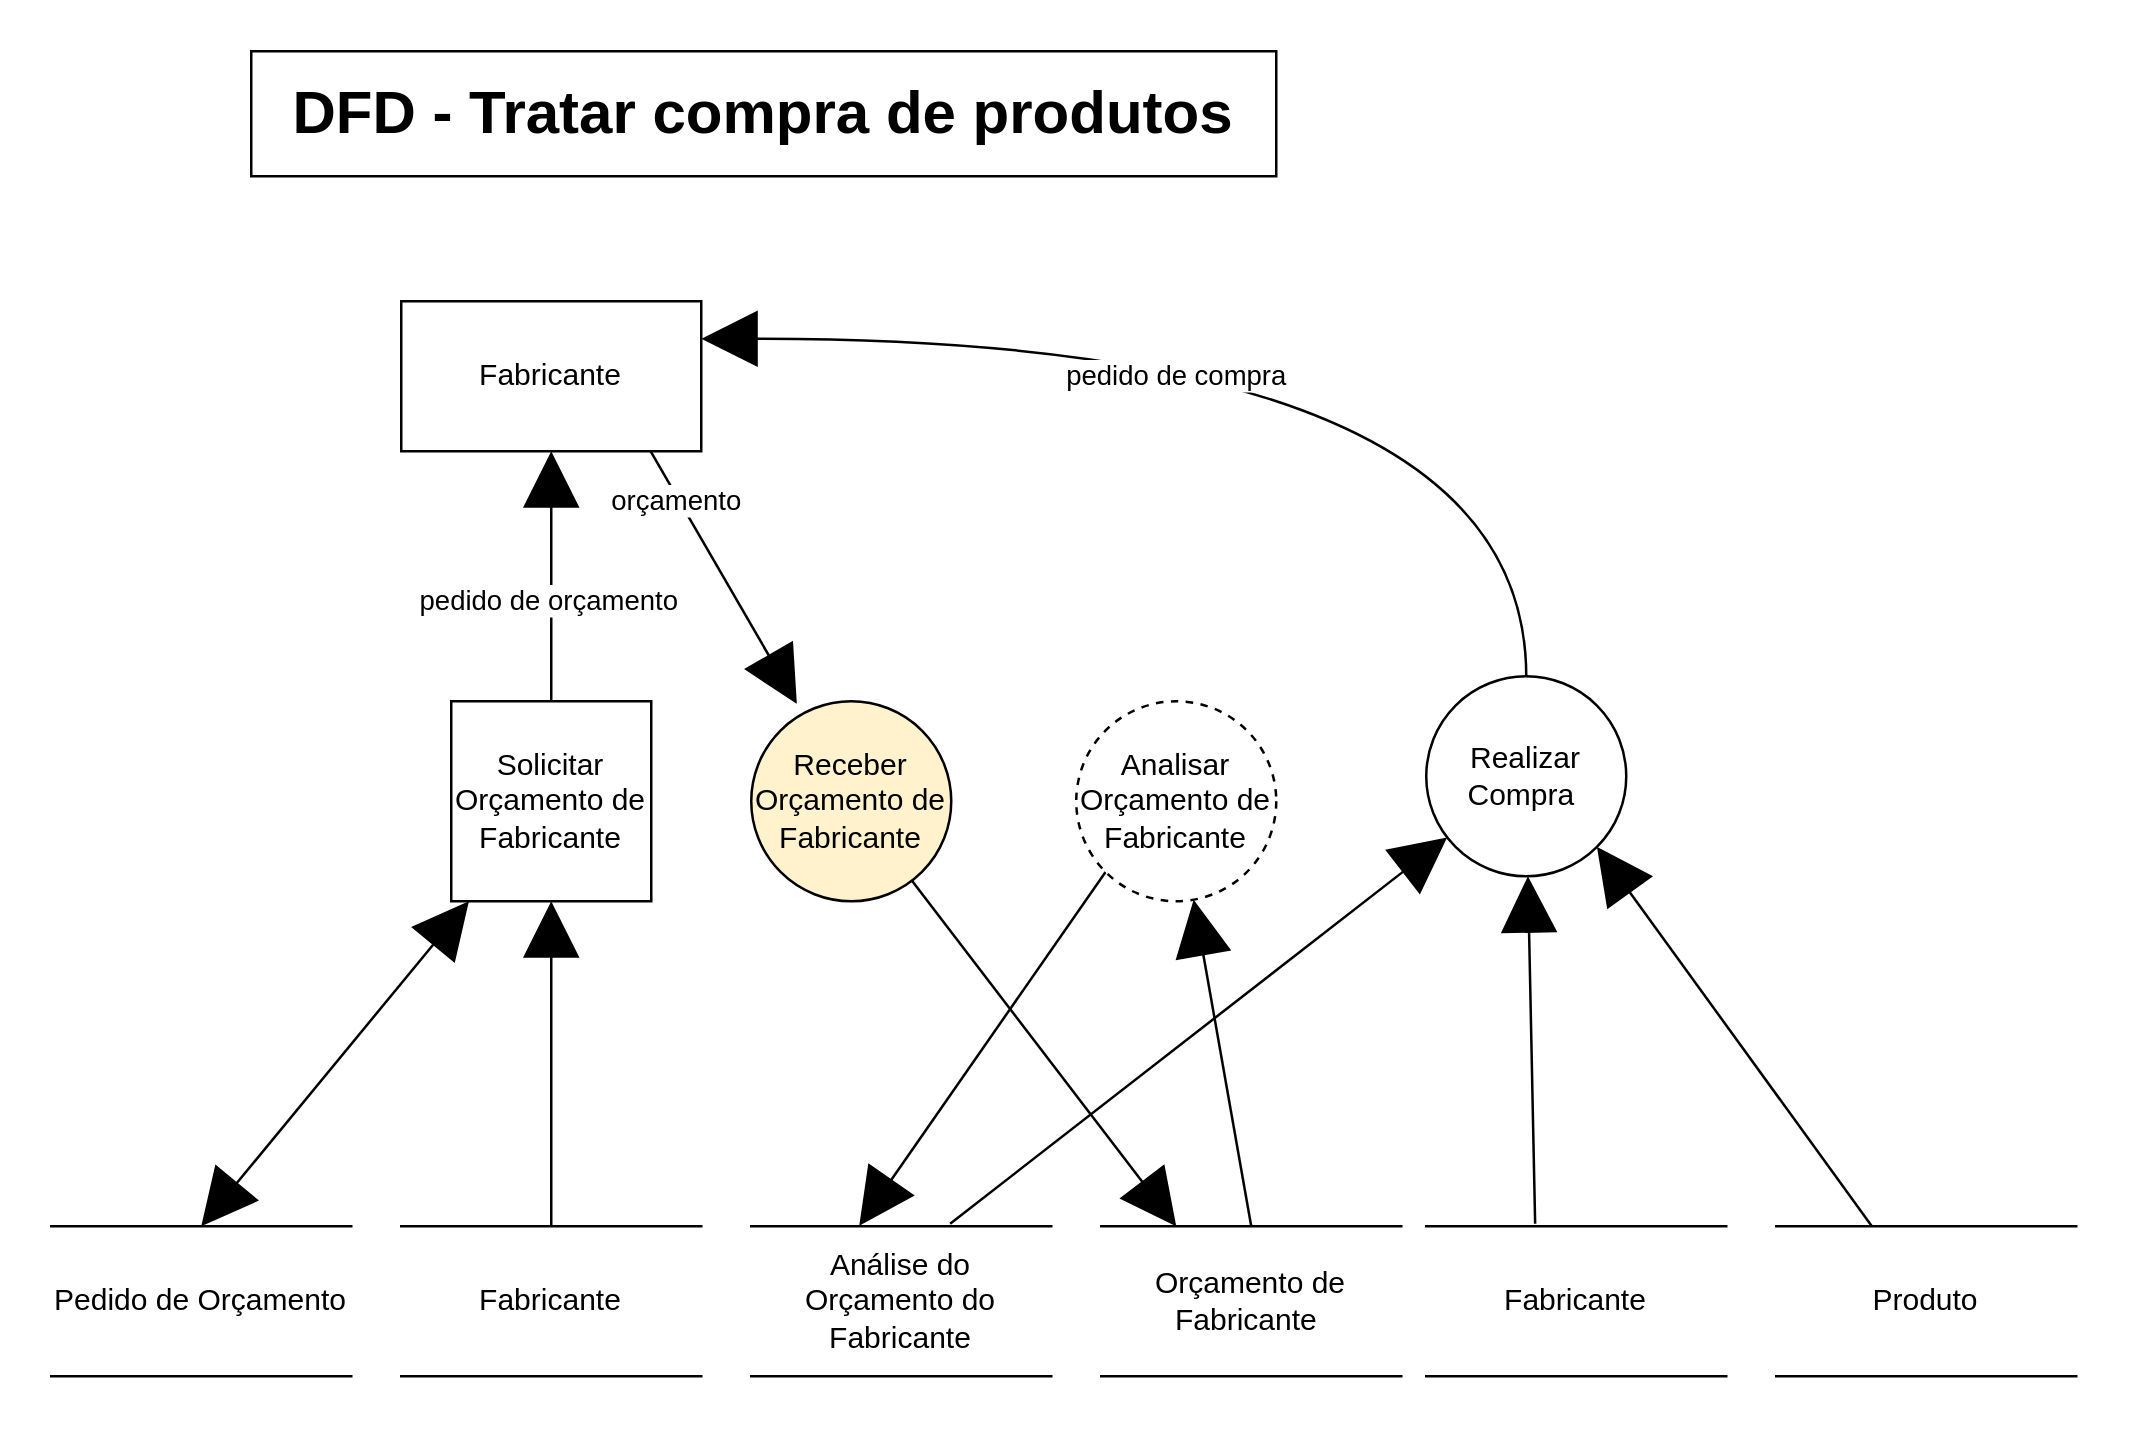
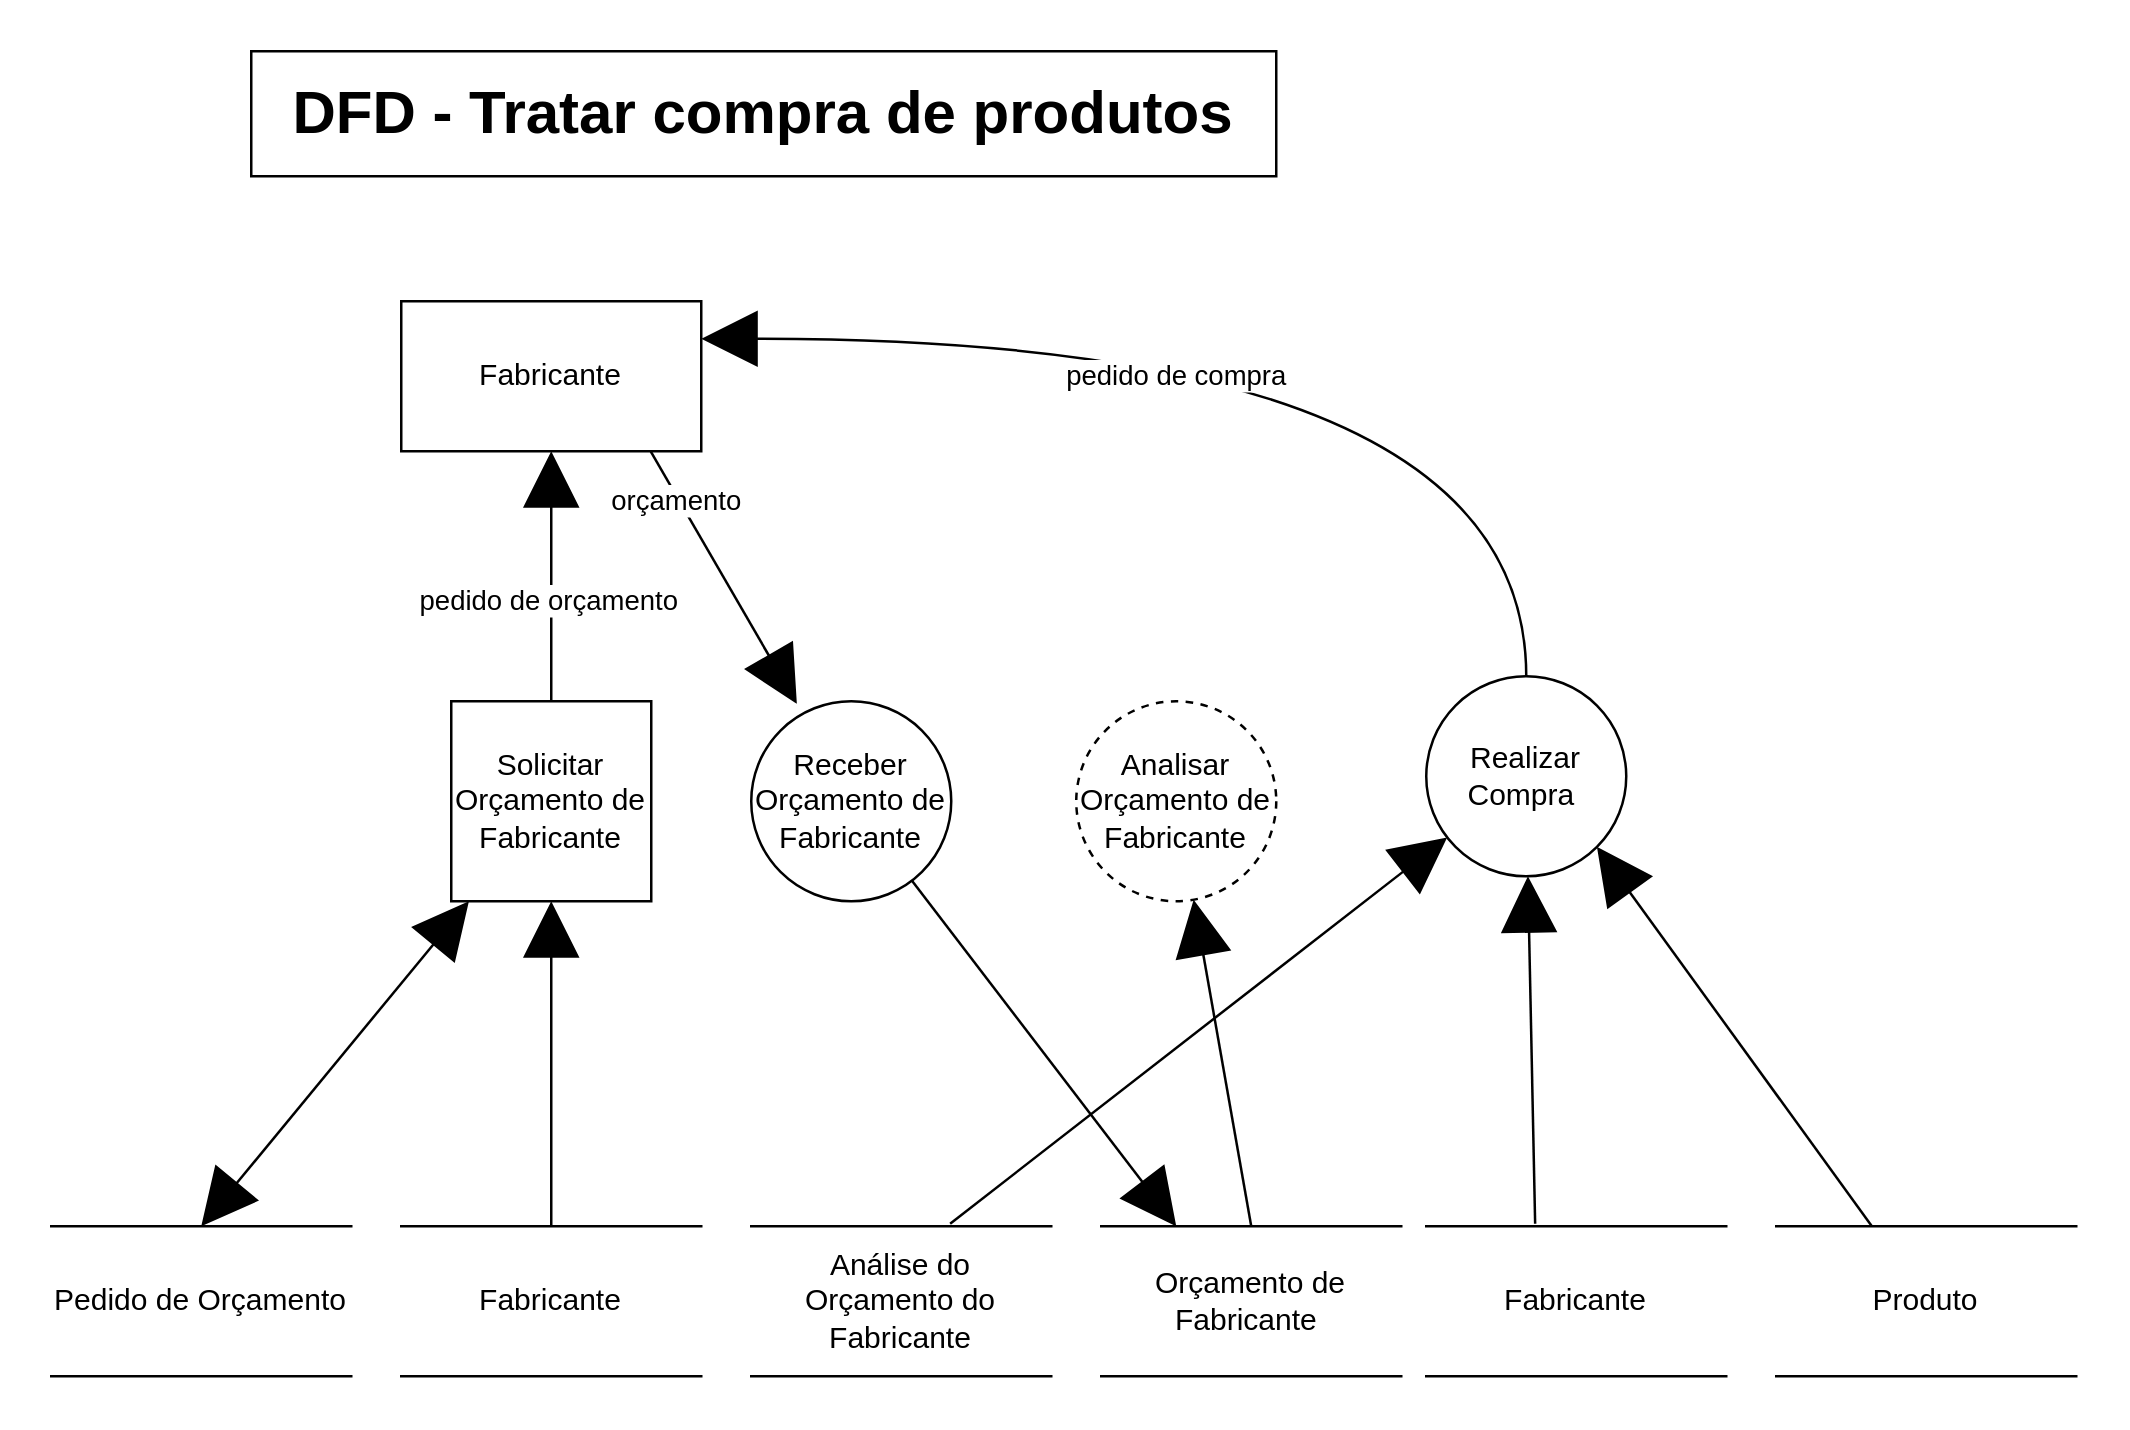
node "Receber Orçamento de Fabricante": fillcolor #fff2cc -> #ffffff
edge "Analisar Orçamento de Fabricante" -> "Análise do Orçamento do Fabricante": removed
